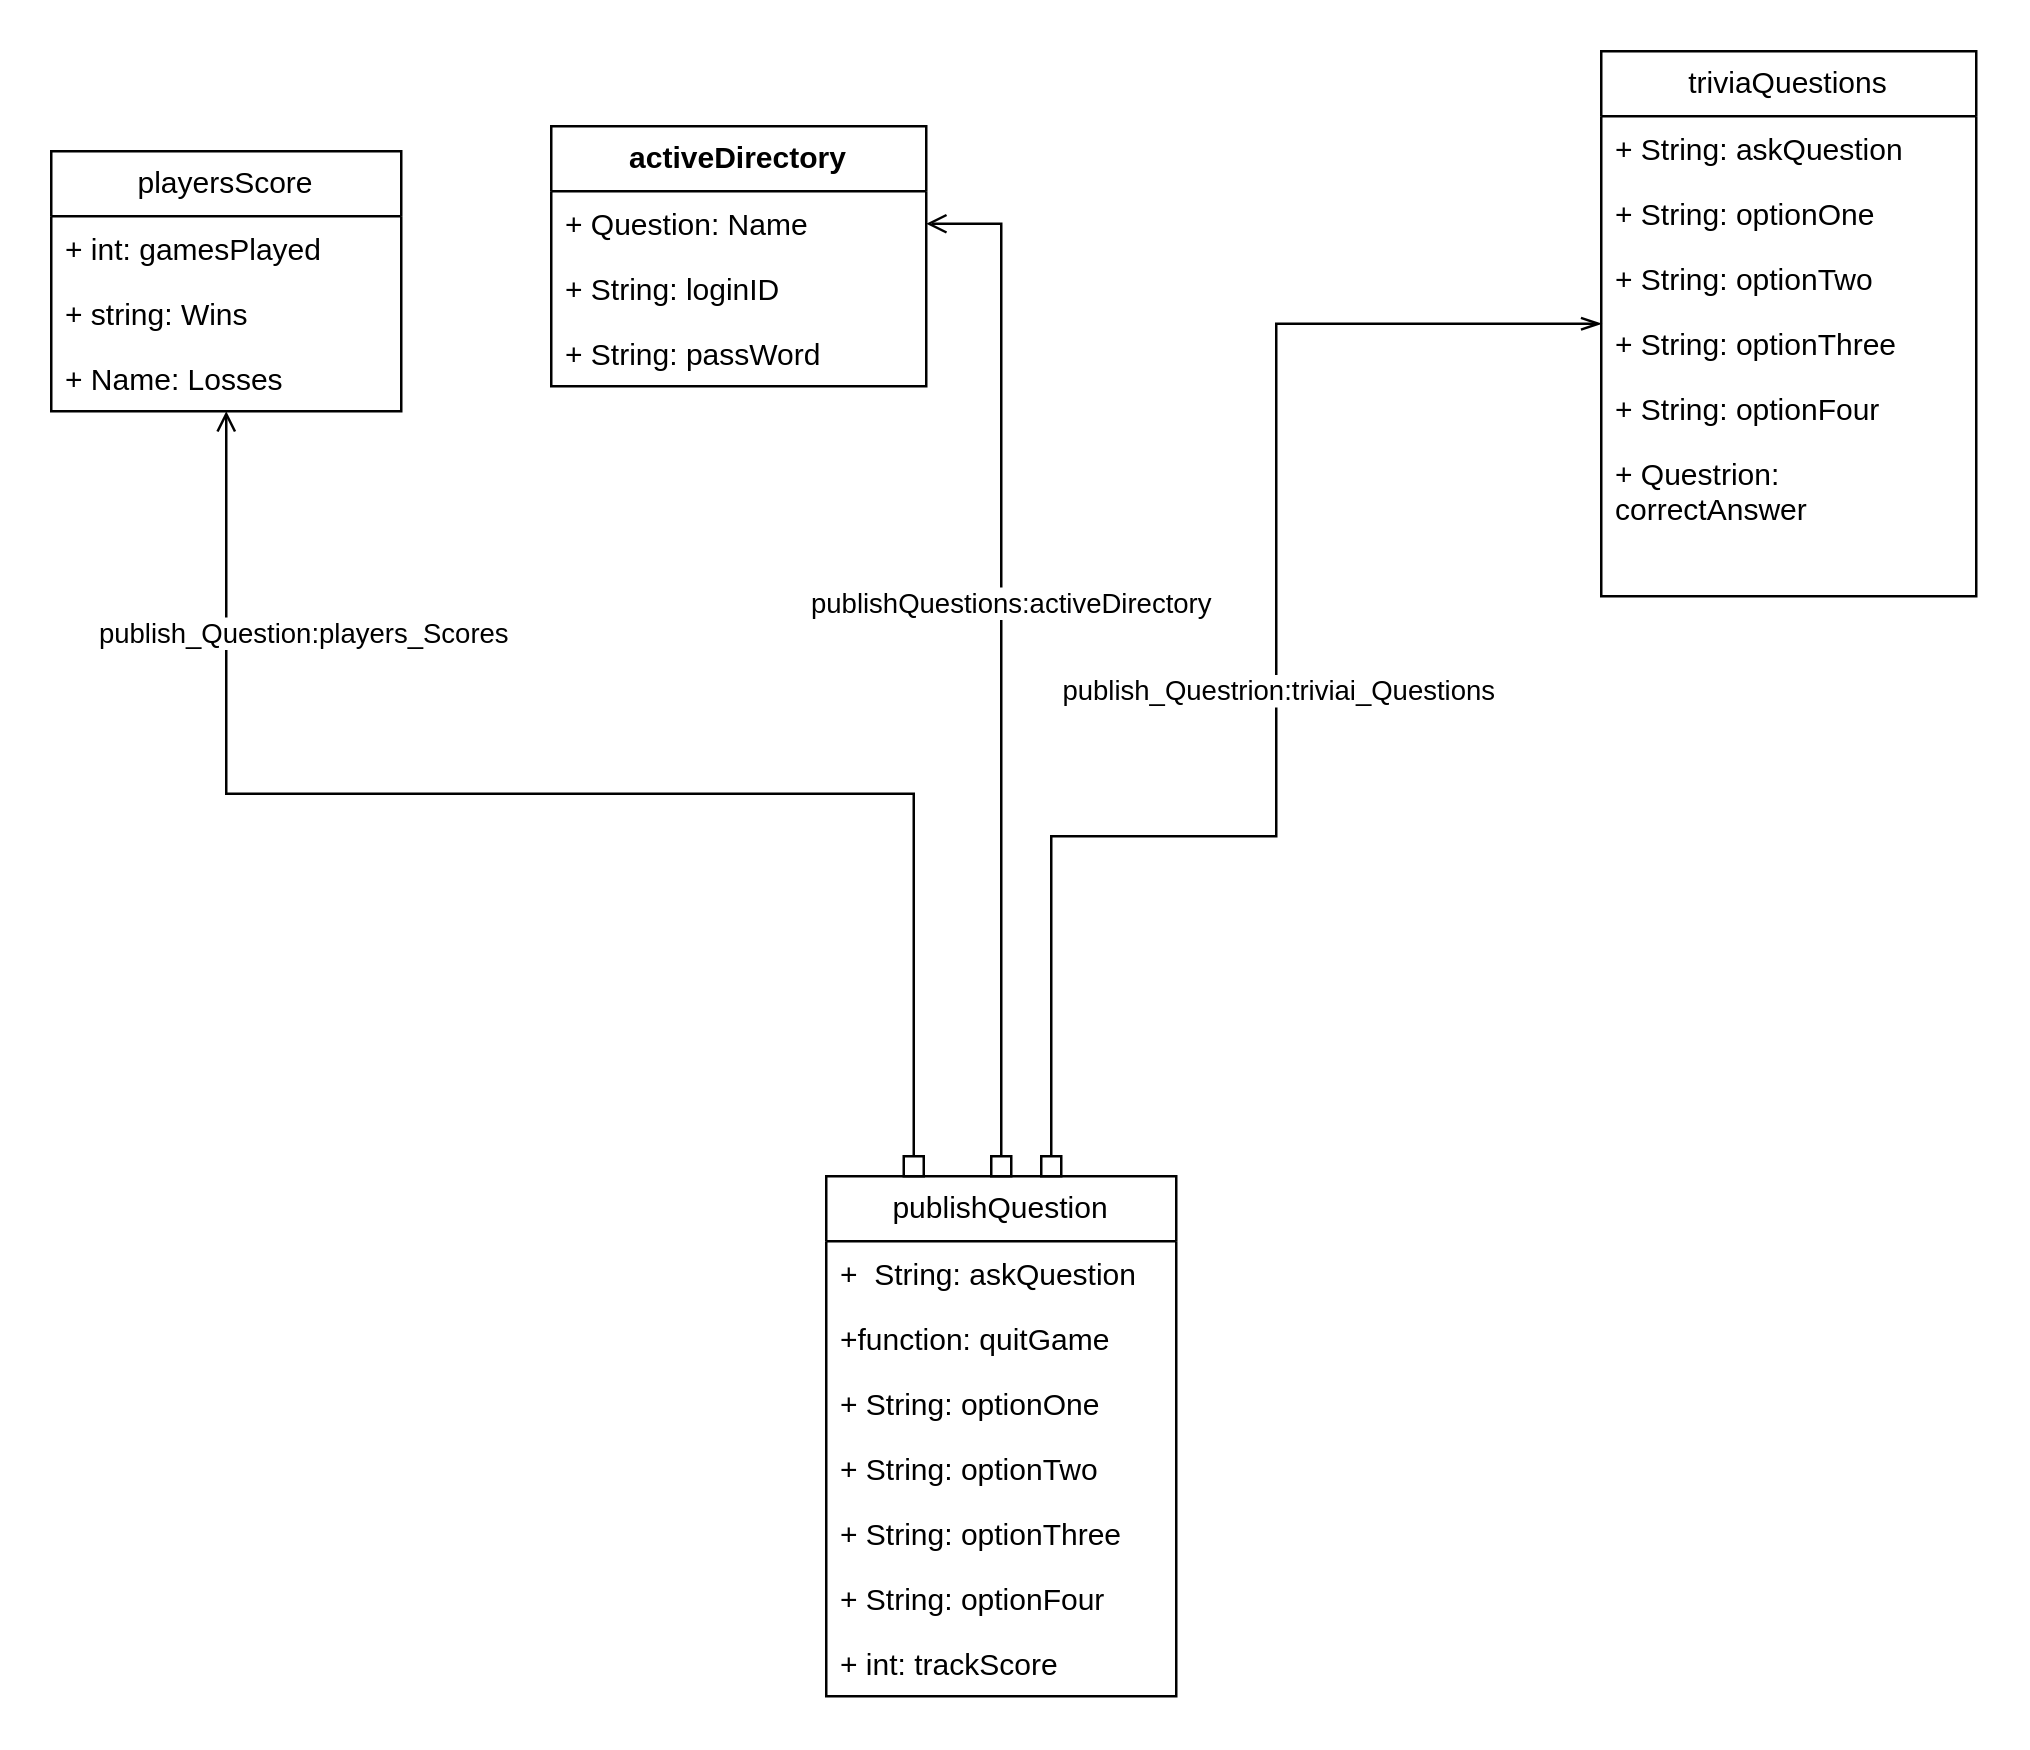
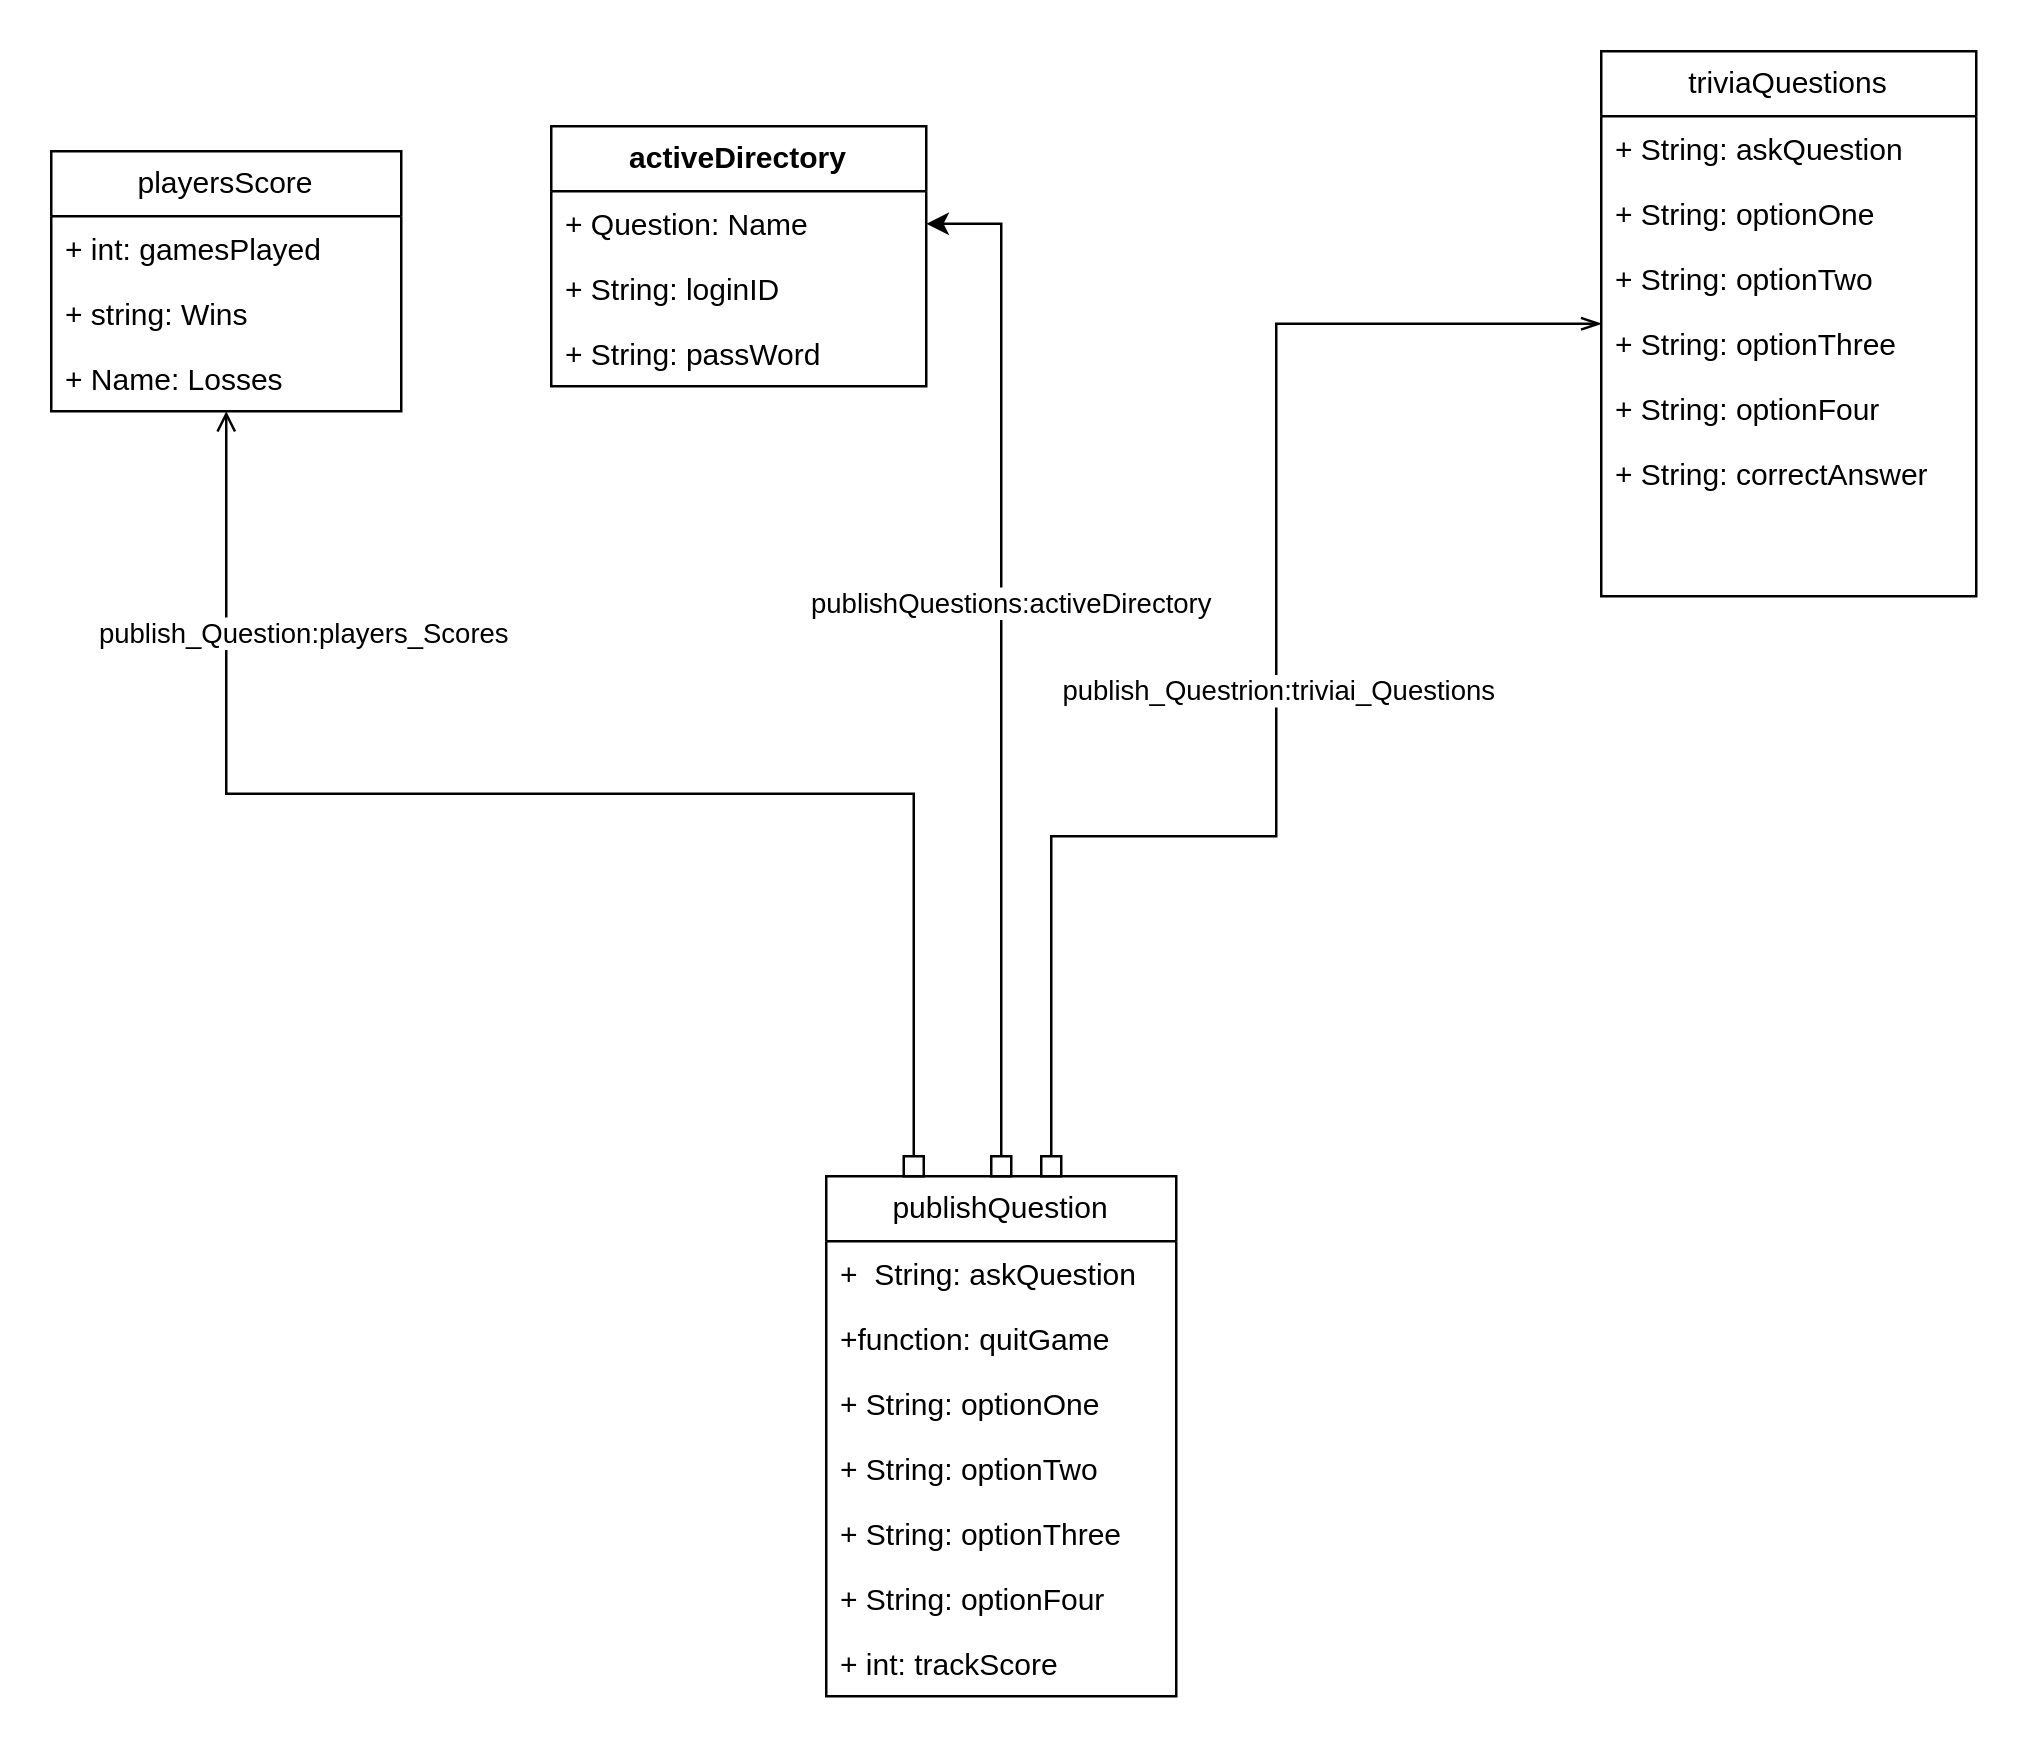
edge "+ Question: Name" -- "publishQuestion": arrowhead open -> classic
node "+ Questrion: correctAnswer": label "+ Questrion: correctAnswer" -> "+ String: correctAnswer"
